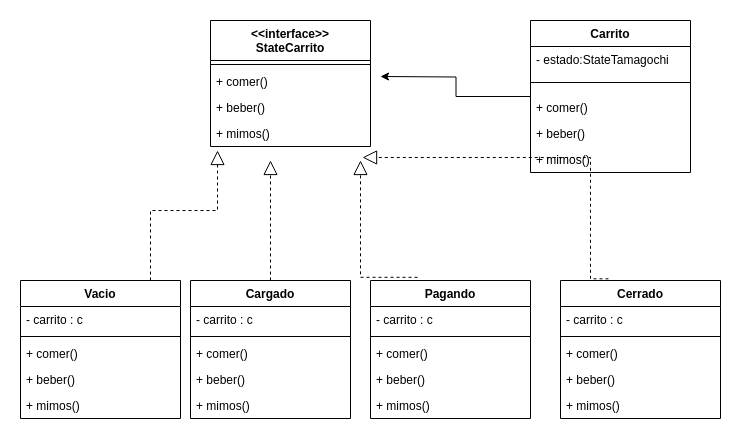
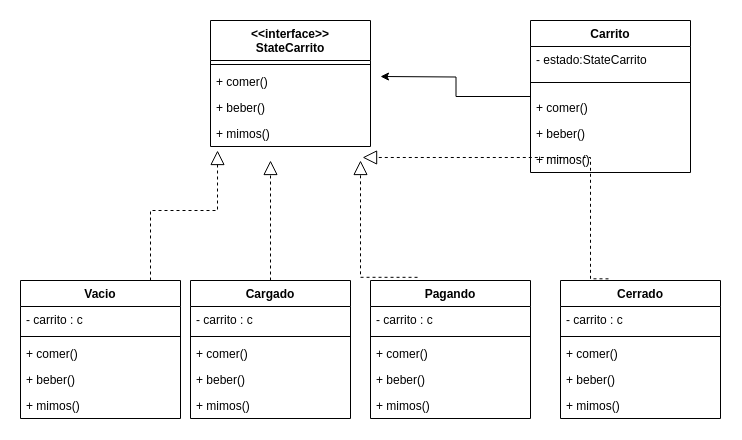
node "- estado:StateTamagochi": label "- estado:StateTamagochi" -> "- estado:StateCarrito"
